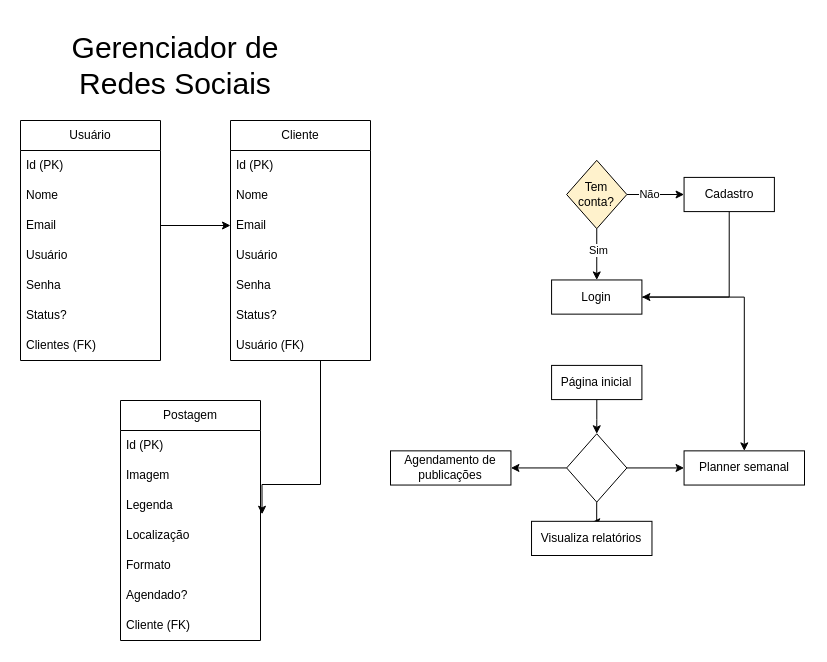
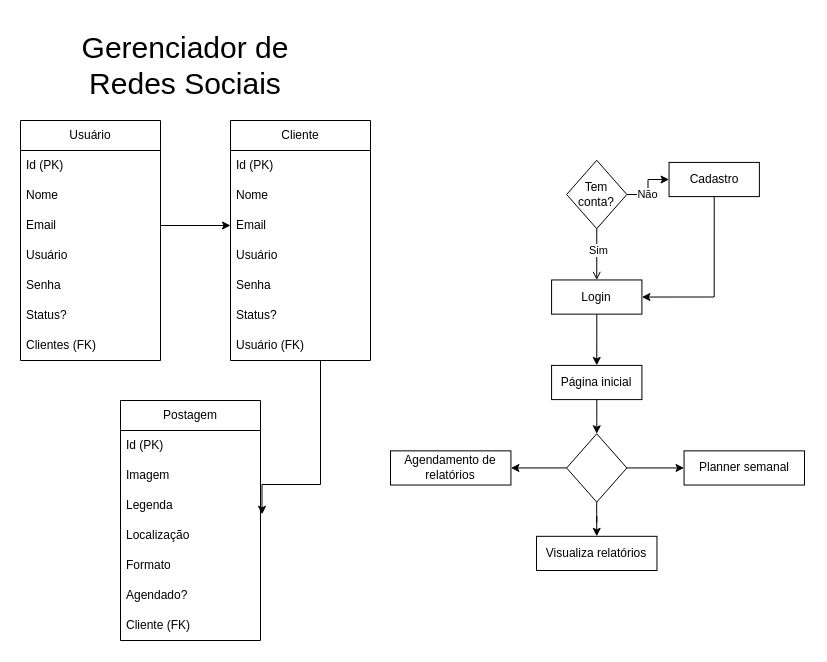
node "Gerenciador de Redes Sociais": moved (176, 66) -> (186, 66)
node "Tem conta?": fillcolor #fff2cc -> #ffffff
node "Cadastro": moved (729, 195) -> (714, 180)
edge "Tem conta?" -> "Login": arrowhead classic -> open
edge "Login" -> "Planner semanal": now "Login" -> "Página inicial"
node "Agendamento de publicações": label "Agendamento de publicações" -> "Agendamento de relatórios"
node "Visualiza relatórios": moved (592, 538) -> (597, 553)
